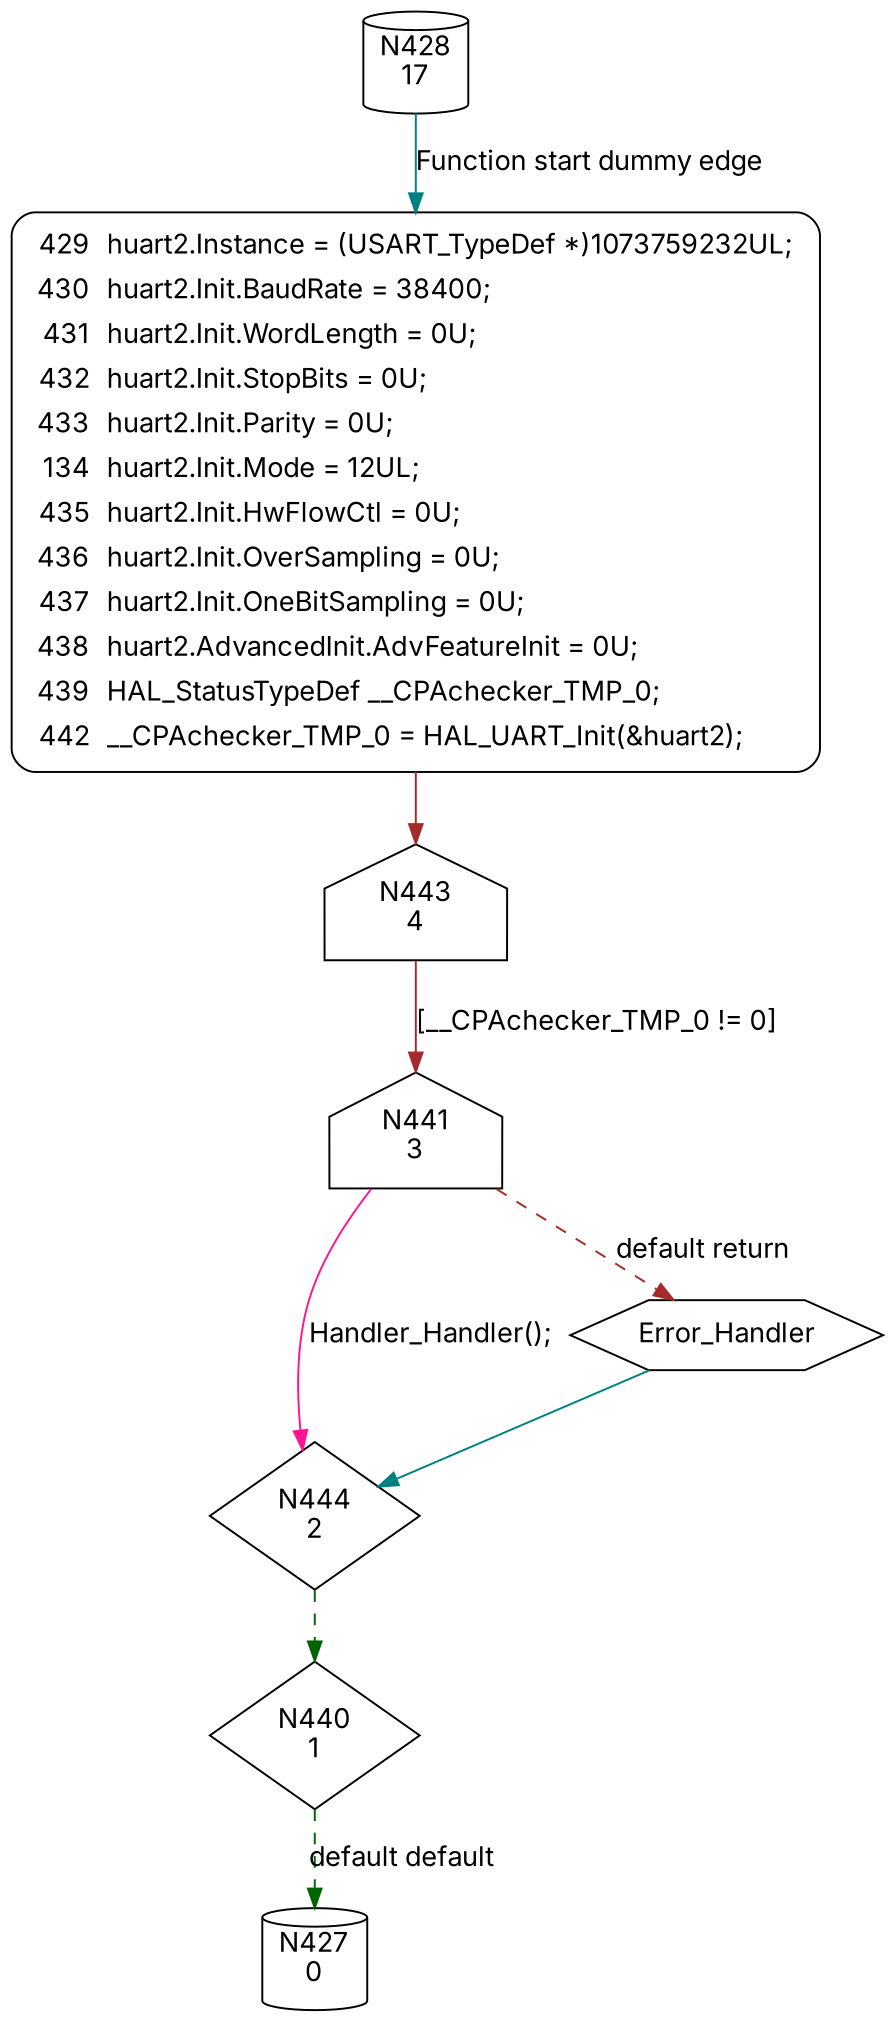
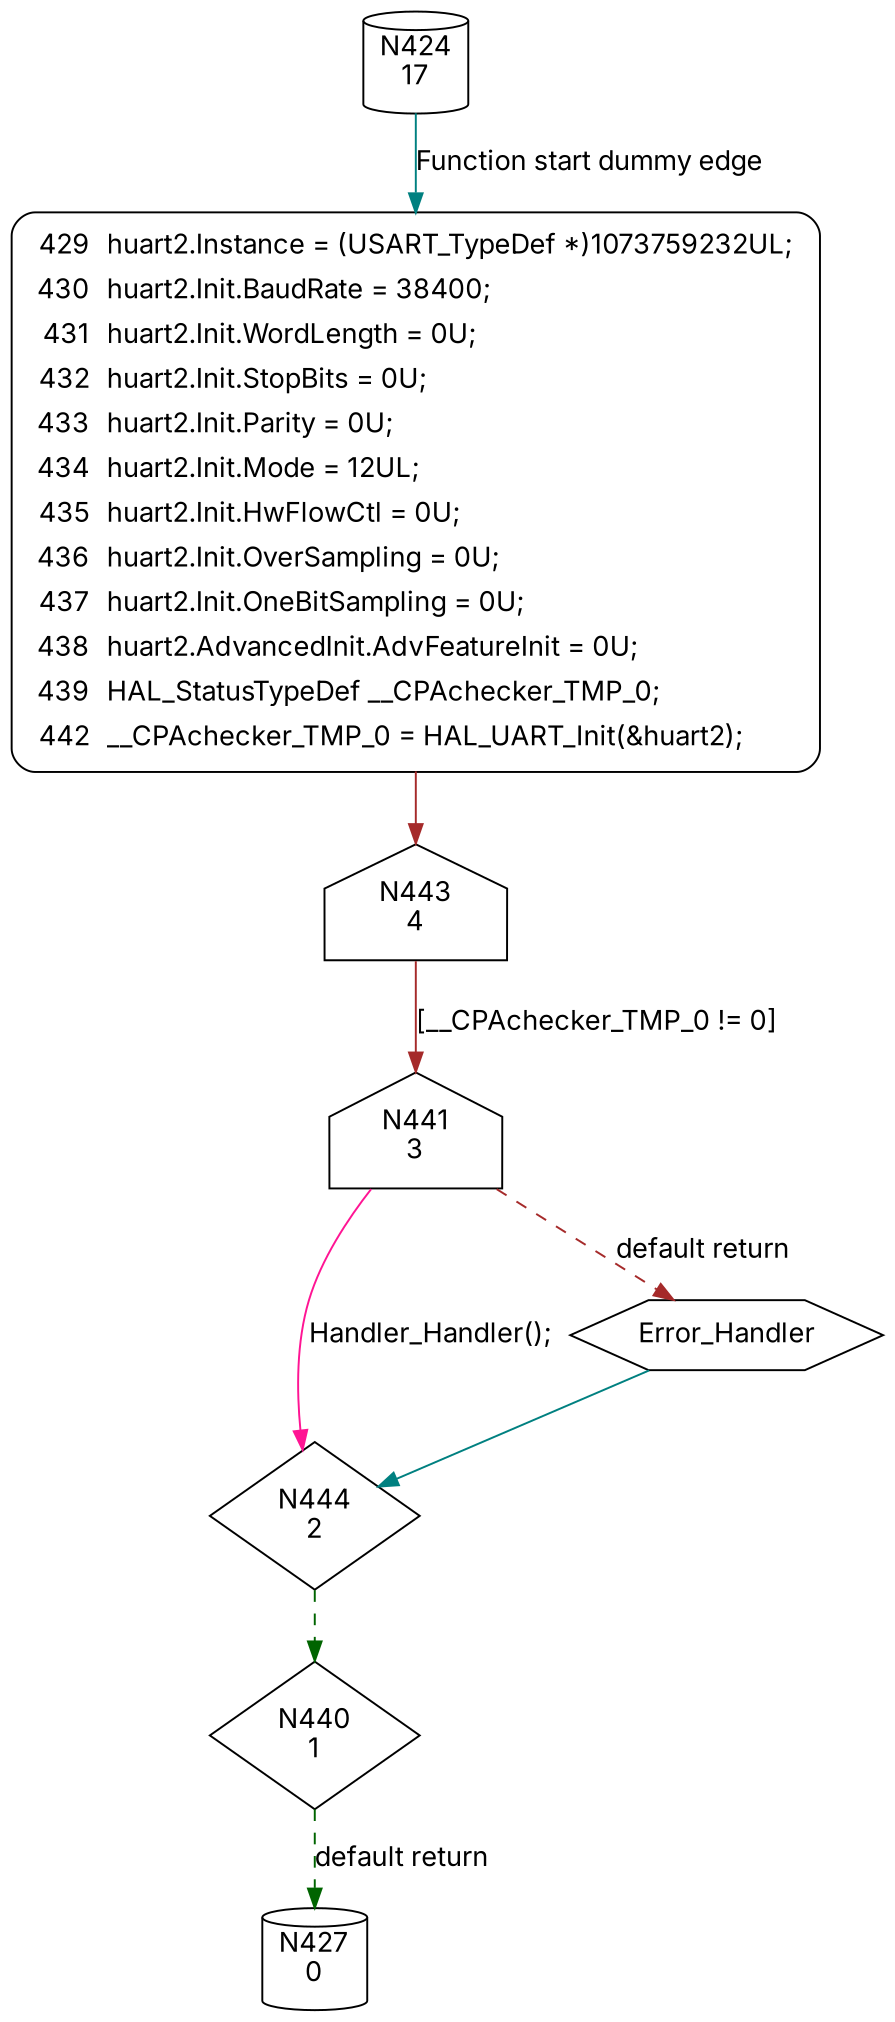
node "N428 17": label "N428 17" -> "N424 17"
node "429": text "134" -> "434"
edge "N440 1" -> "N427 0": label "default default" -> "default return"
